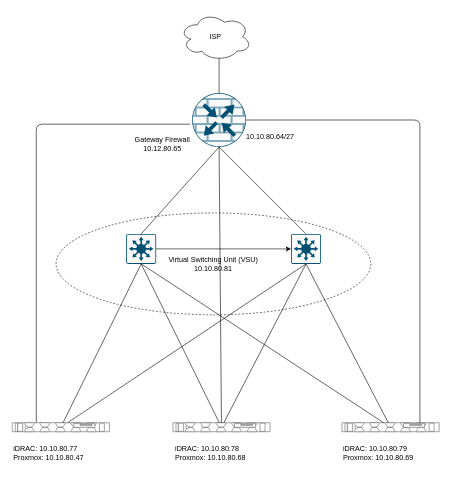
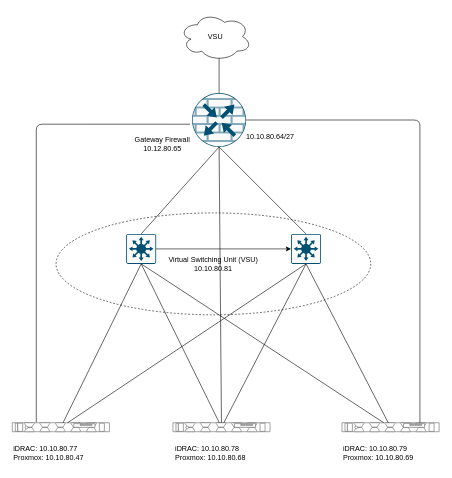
node "ISP": label "ISP" -> "VSU"
